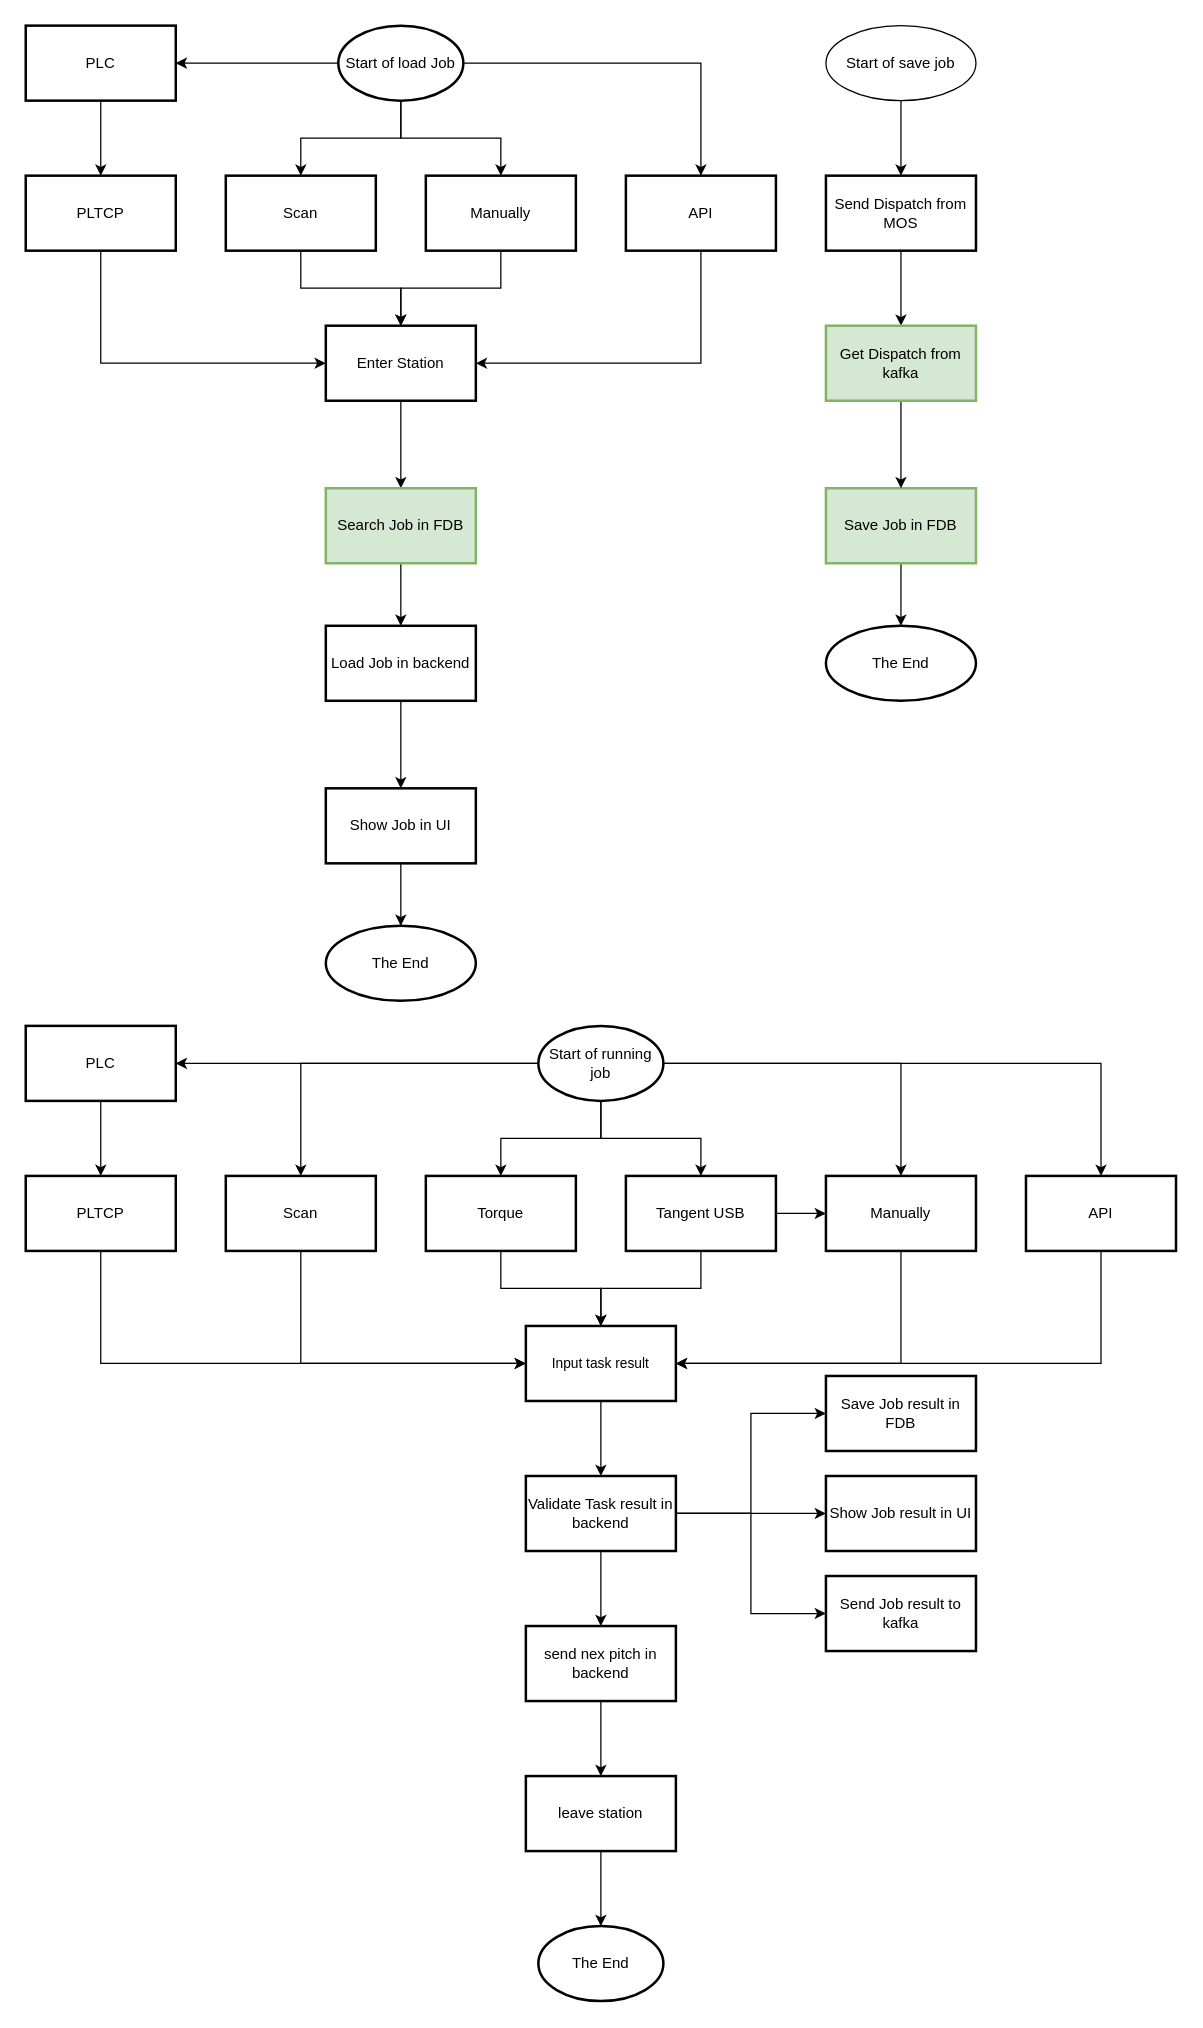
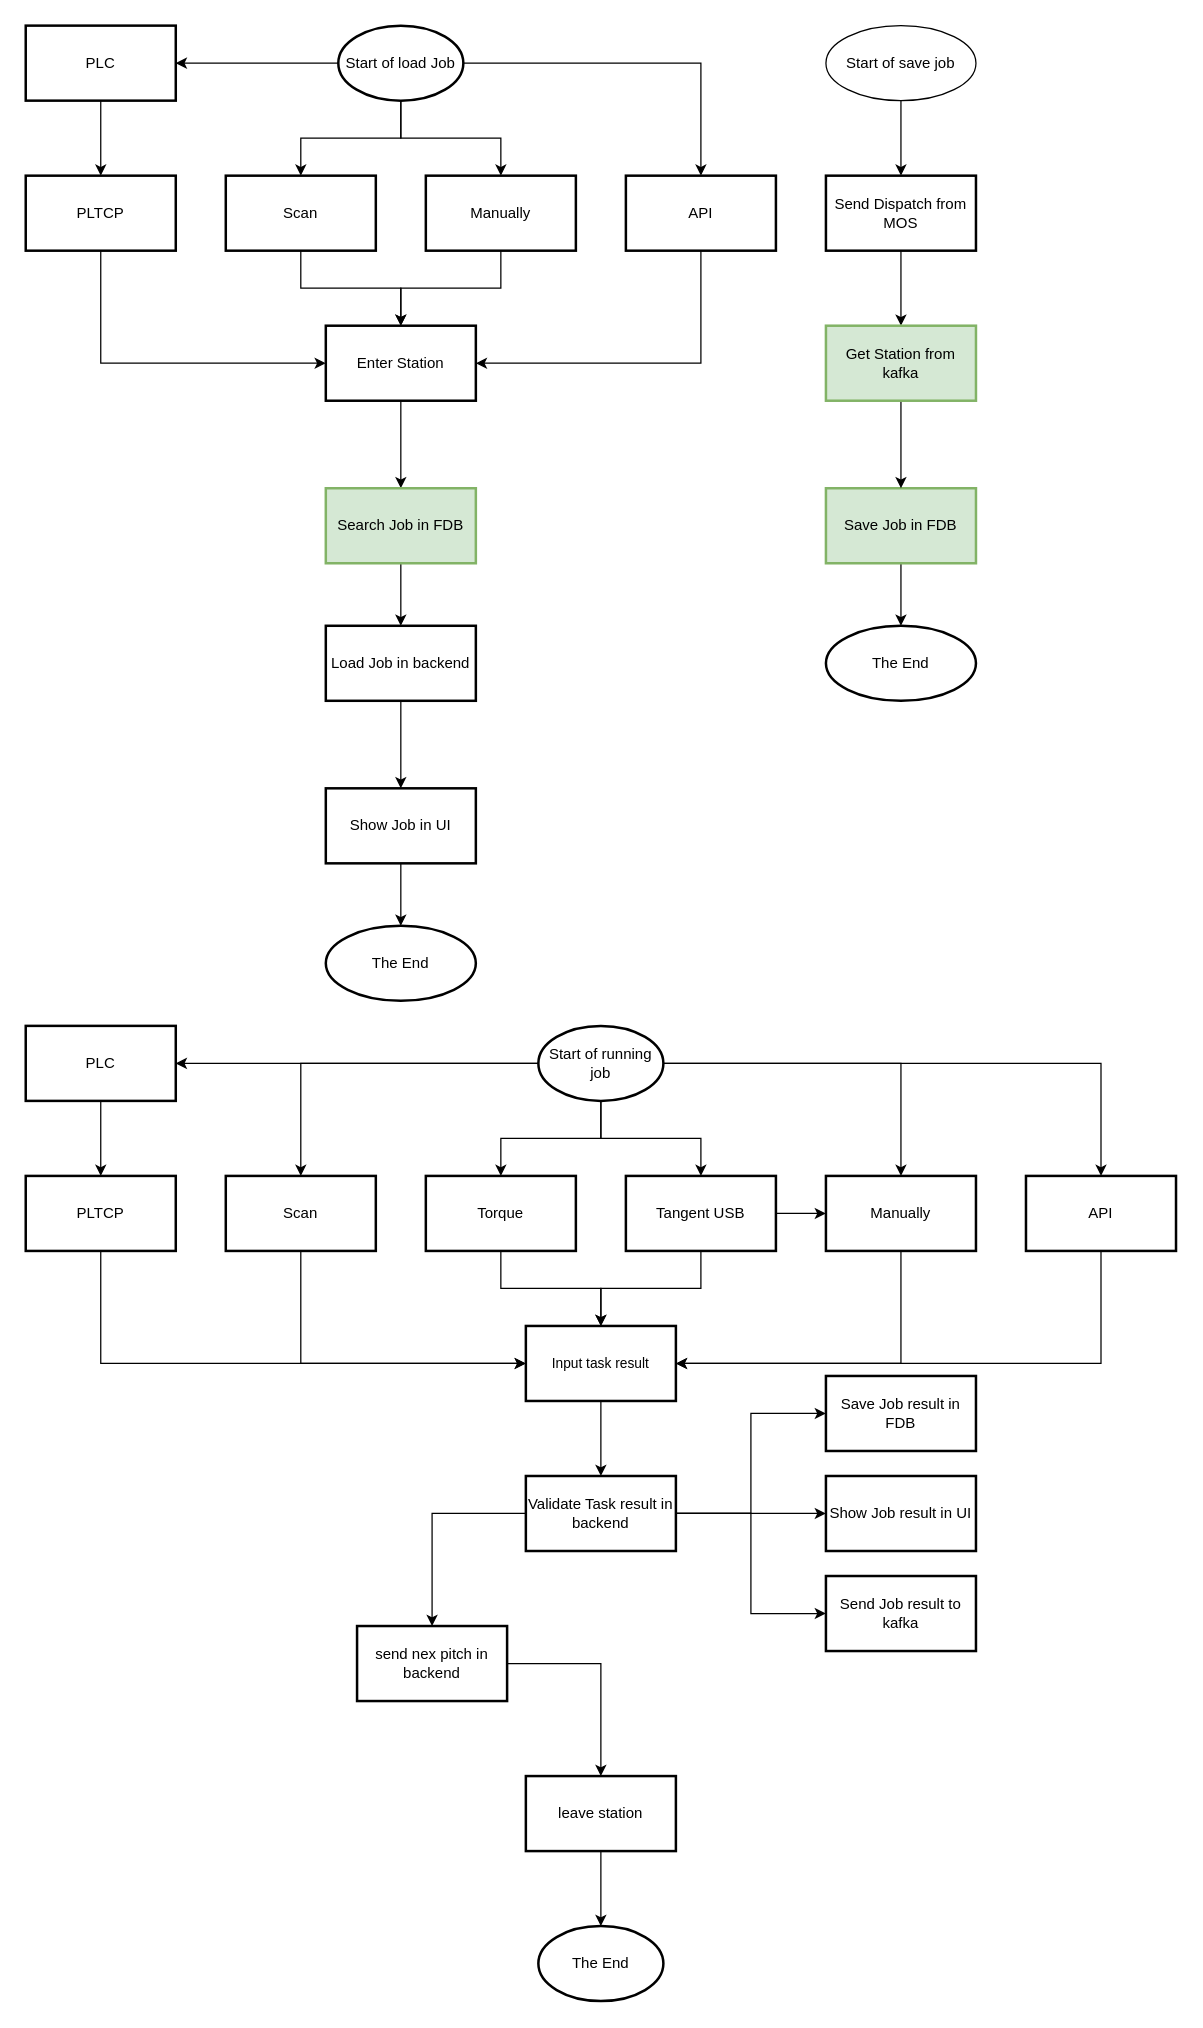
node "Get Dispatch from kafka": label "Get Dispatch from kafka" -> "Get Station from kafka"
node "send nex pitch in backend": moved (601, 1663) -> (432, 1663)
